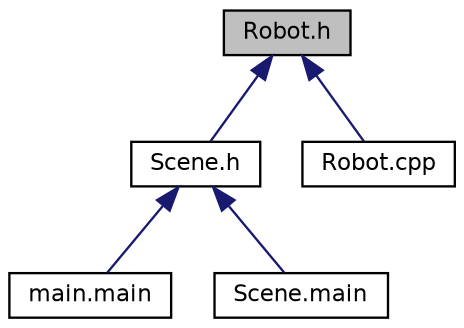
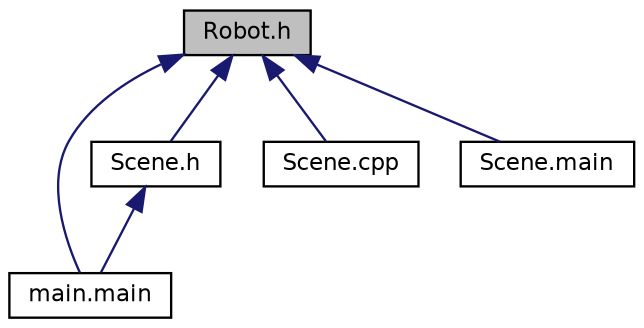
edge "main.main" -> "Robot.h": added
node "Robot.cpp": label "Robot.cpp" -> "Scene.cpp"
edge "Scene.main" -> "Scene.h": now "Scene.main" -> "Robot.h"
